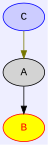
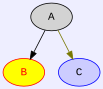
edge "C" -> "A": reversed
